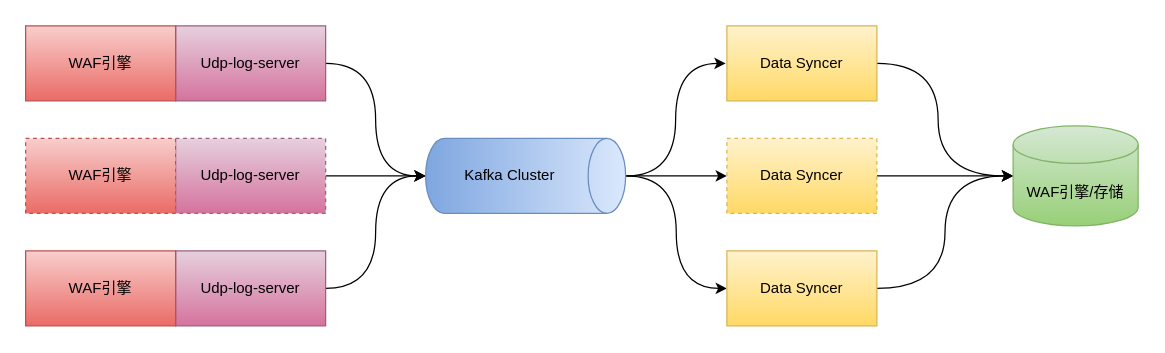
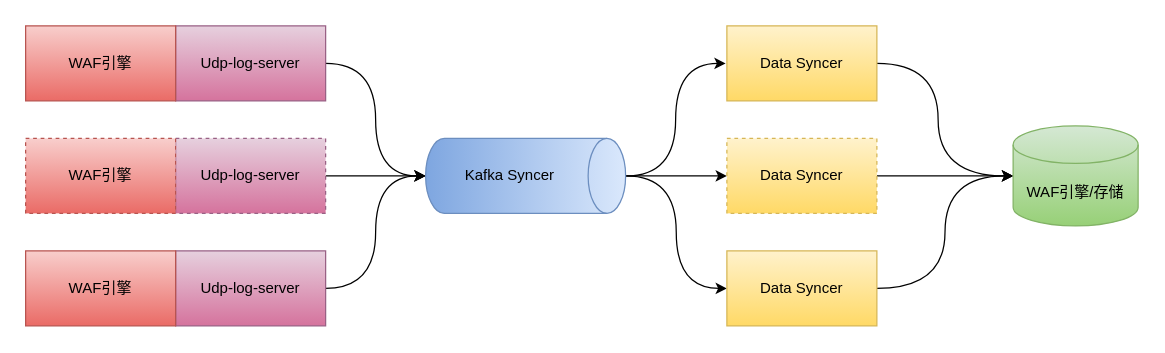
node "Kafka Cluster": label "Kafka Cluster" -> "Kafka Syncer"
